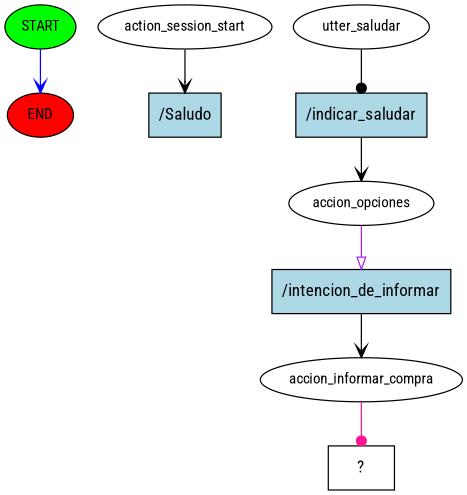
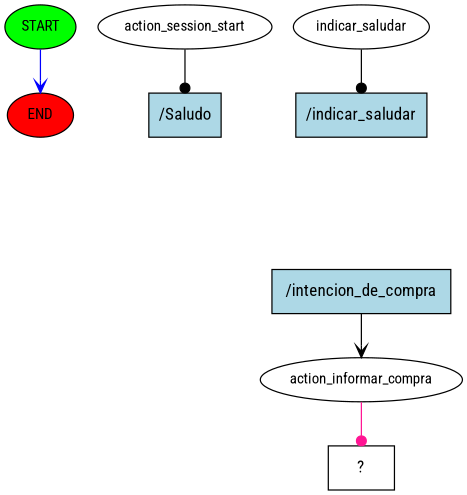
node "utter_saludar": label "utter_saludar" -> "indicar_saludar"
edge "action_session_start" -> "/Saludo": arrowhead vee -> dot
node "accion_opciones": removed
node "/intencion_de_informar": label "/intencion_de_informar" -> "/intencion_de_compra"
node "accion_informar_compra": label "accion_informar_compra" -> "action_informar_compra"
